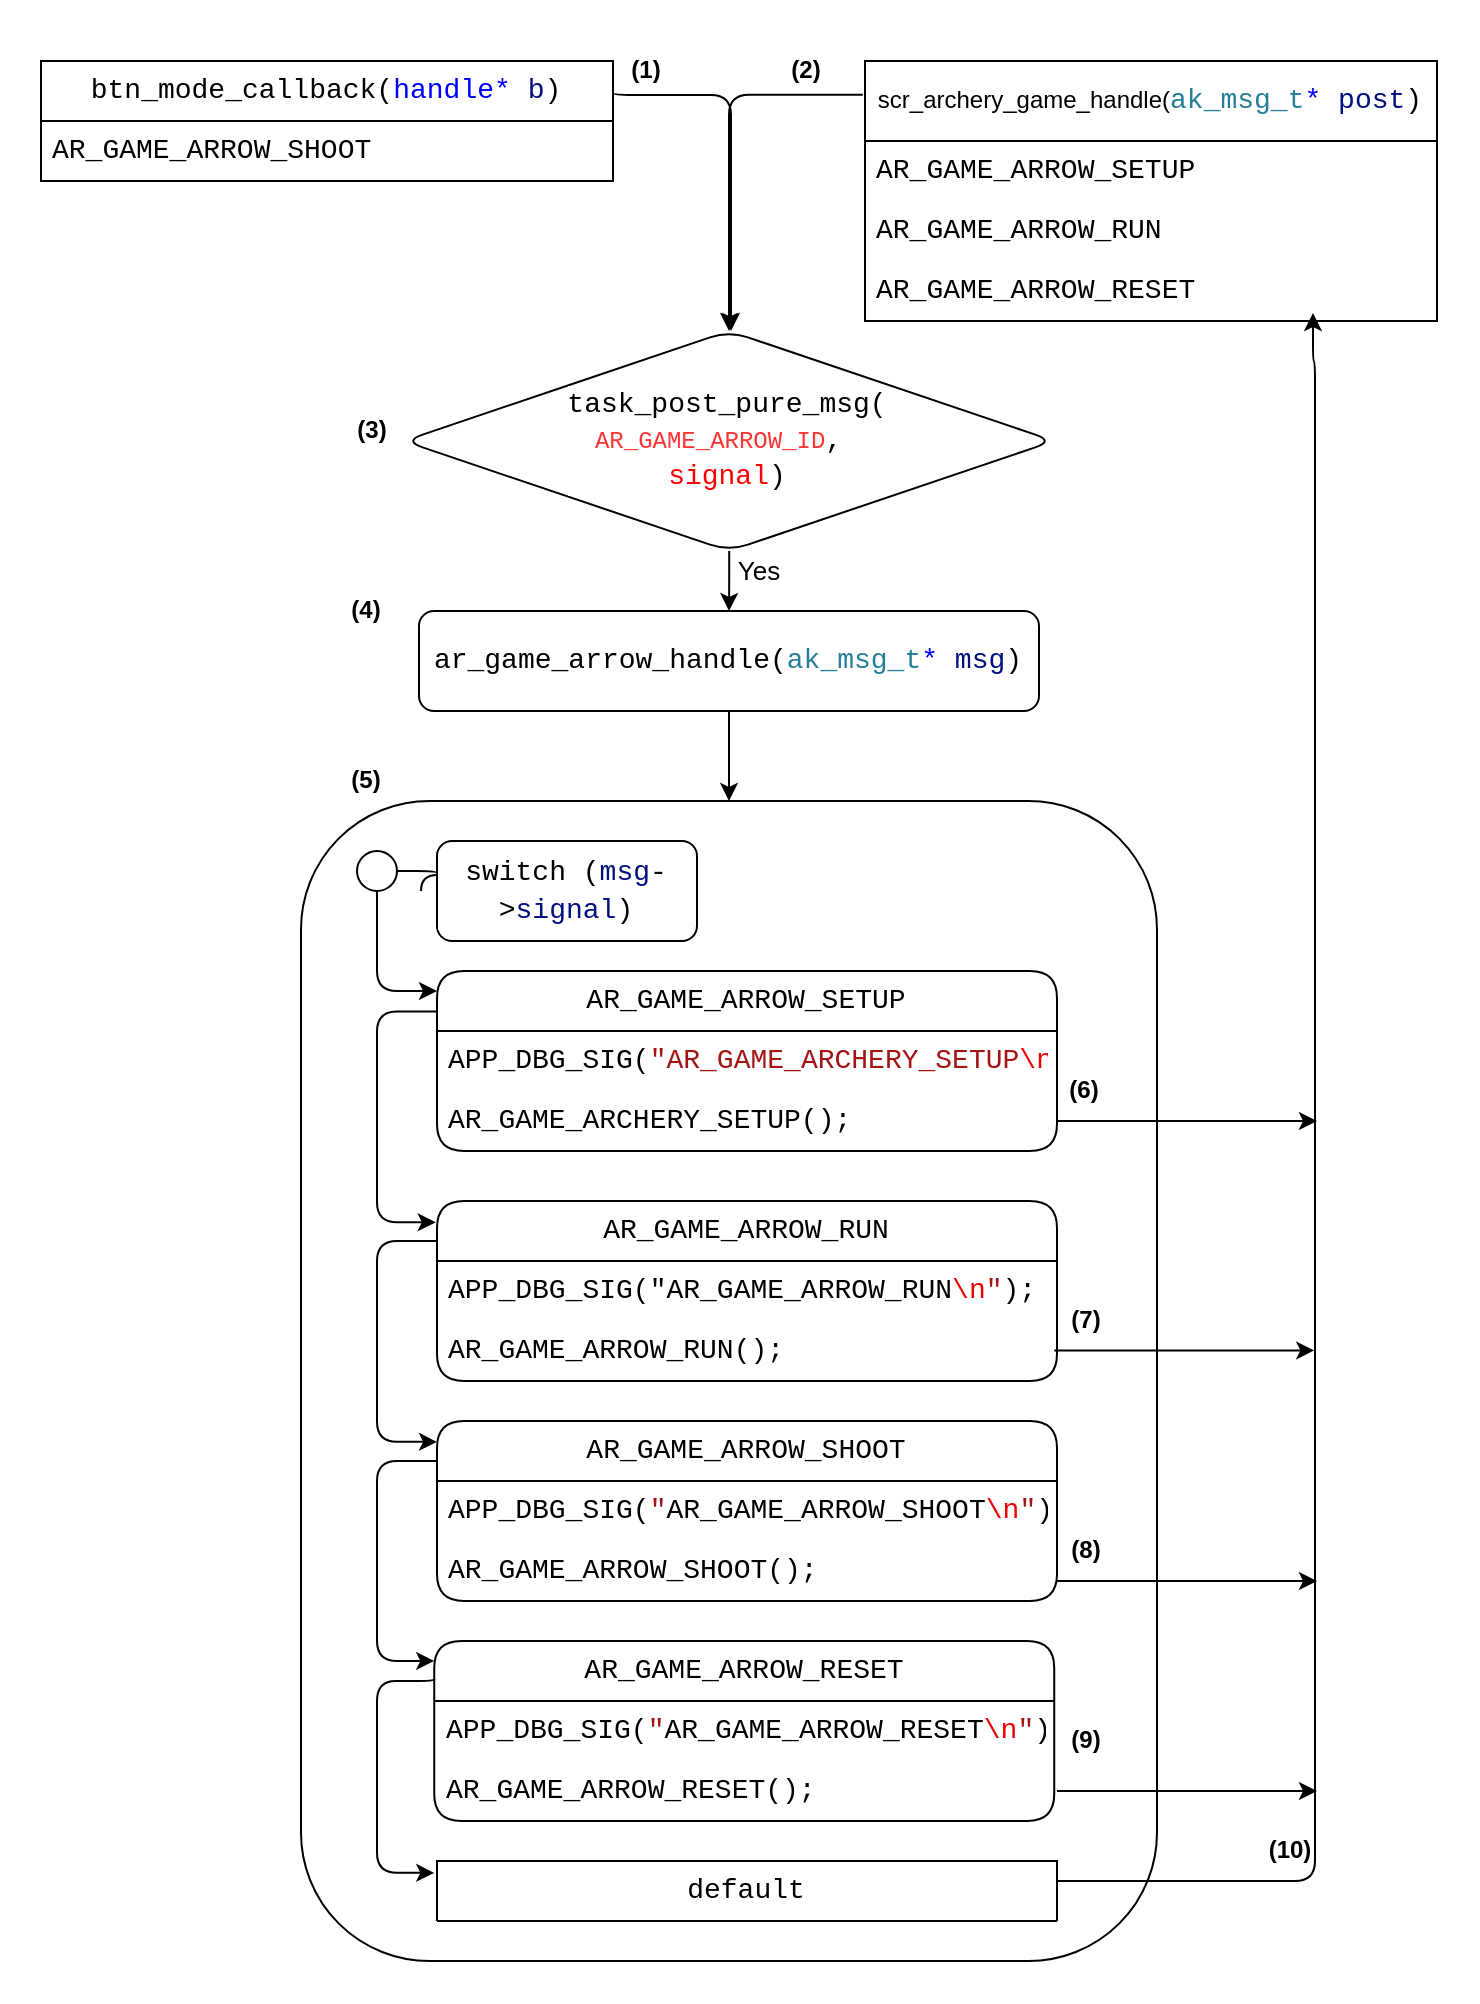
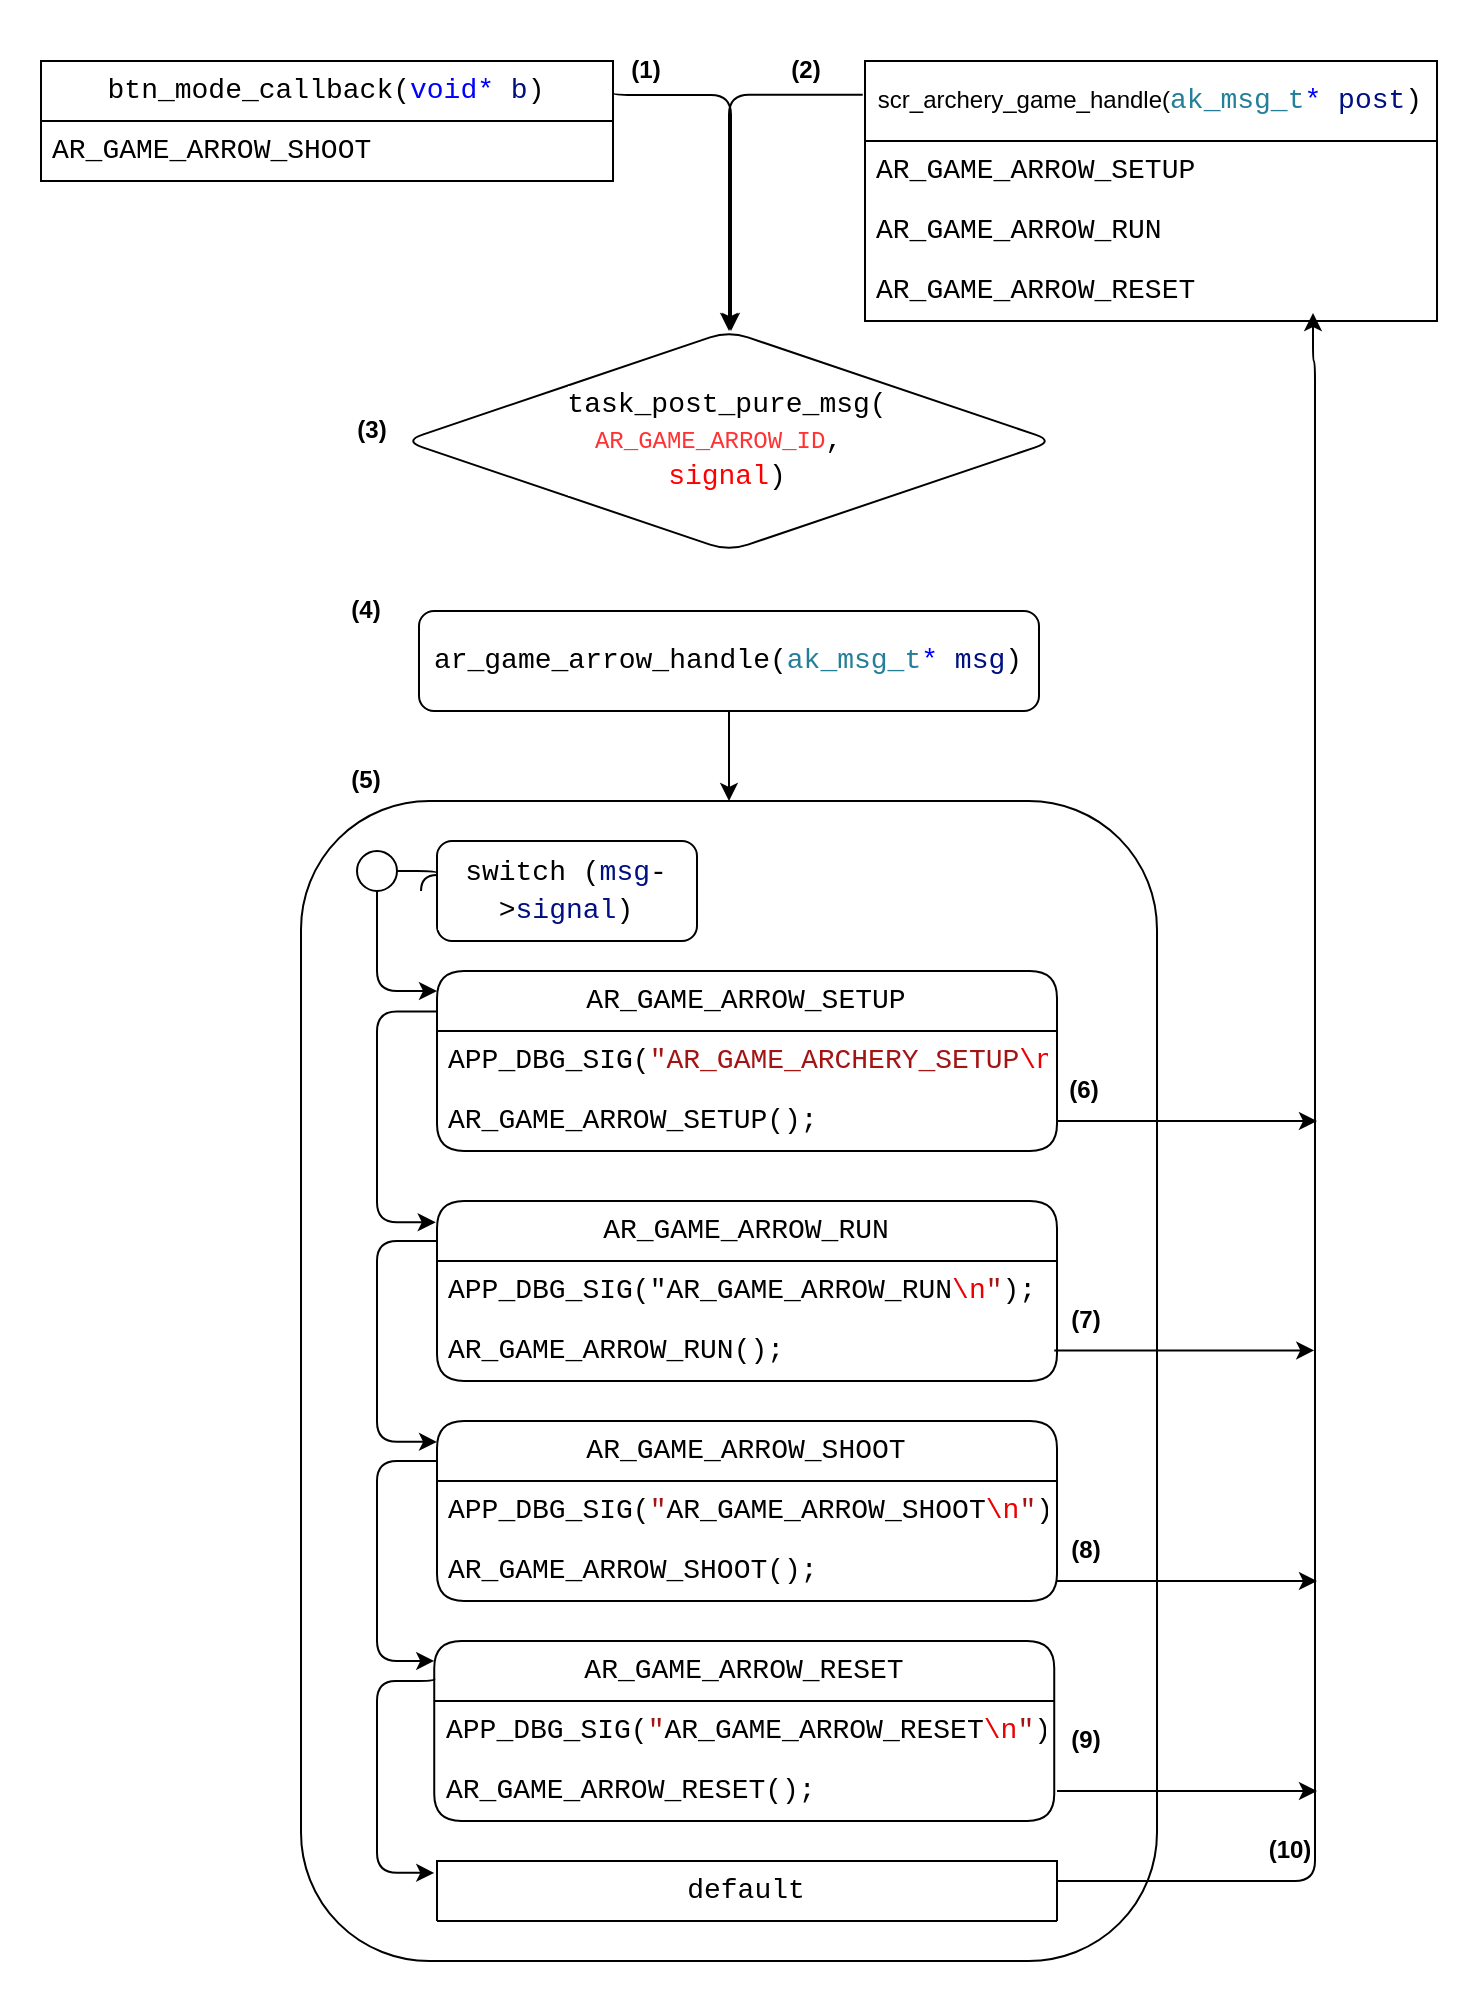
node "btn_mode_callback(handle* b)": label "btn_mode_callback(handle* b)" -> "btn_mode_callback(void* b)"
edge "task_post_pure_msg( AR_GAME_ARROW_ID, signal)" -> "ar_game_arrow_handle(ak_msg_t* msg)": removed, label "Yes"
node "AR_GAME_ARCHERY_SETUP();": label "AR_GAME_ARCHERY_SETUP();" -> "AR_GAME_ARROW_SETUP();"
